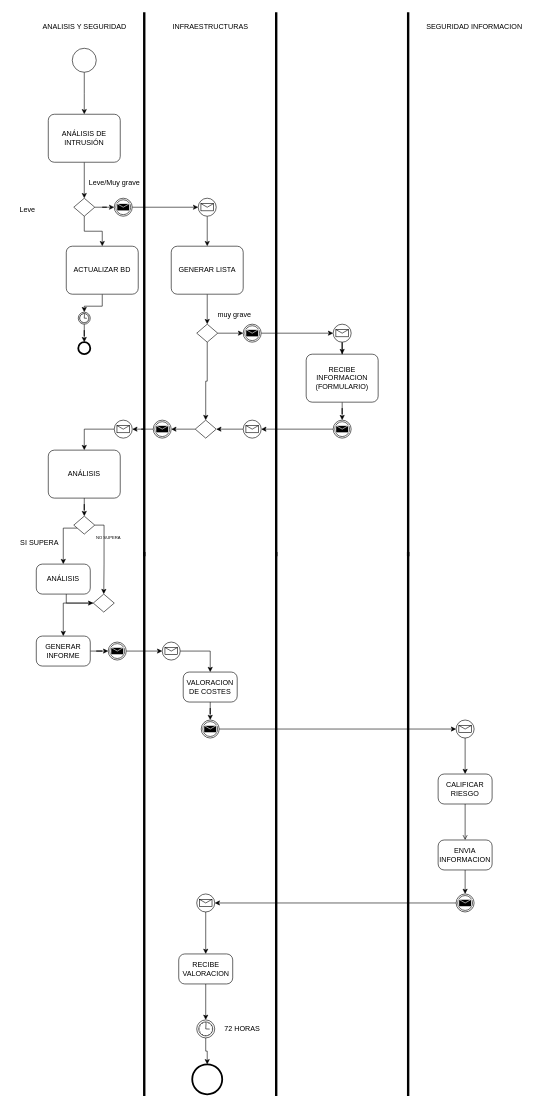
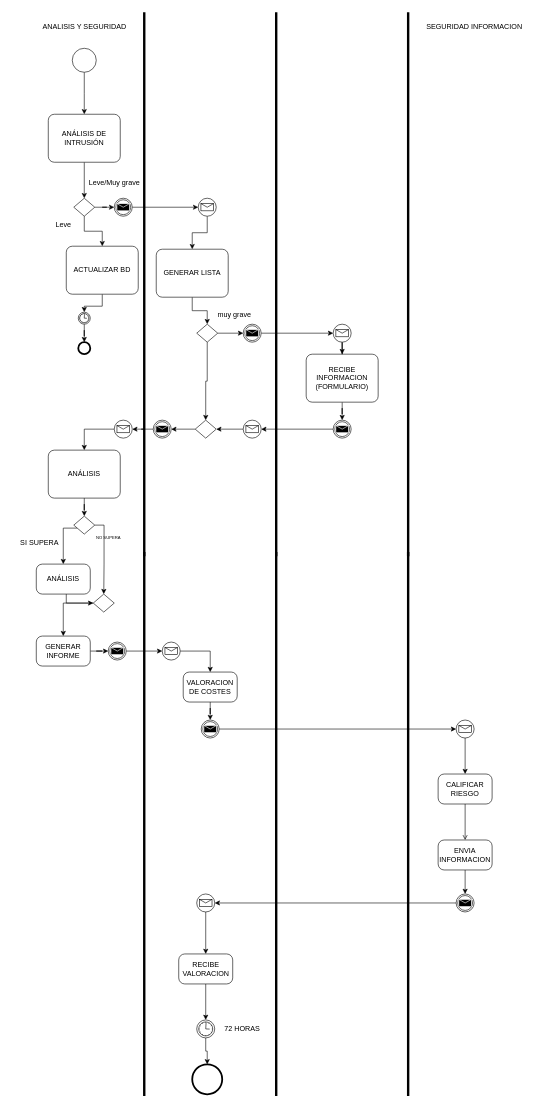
node "INFRAESTRUCTURAS": removed
node "Leve": moved (27, 210) -> (63, 225)
node "GENERAR LISTA": moved (207, 270) -> (192, 273)
